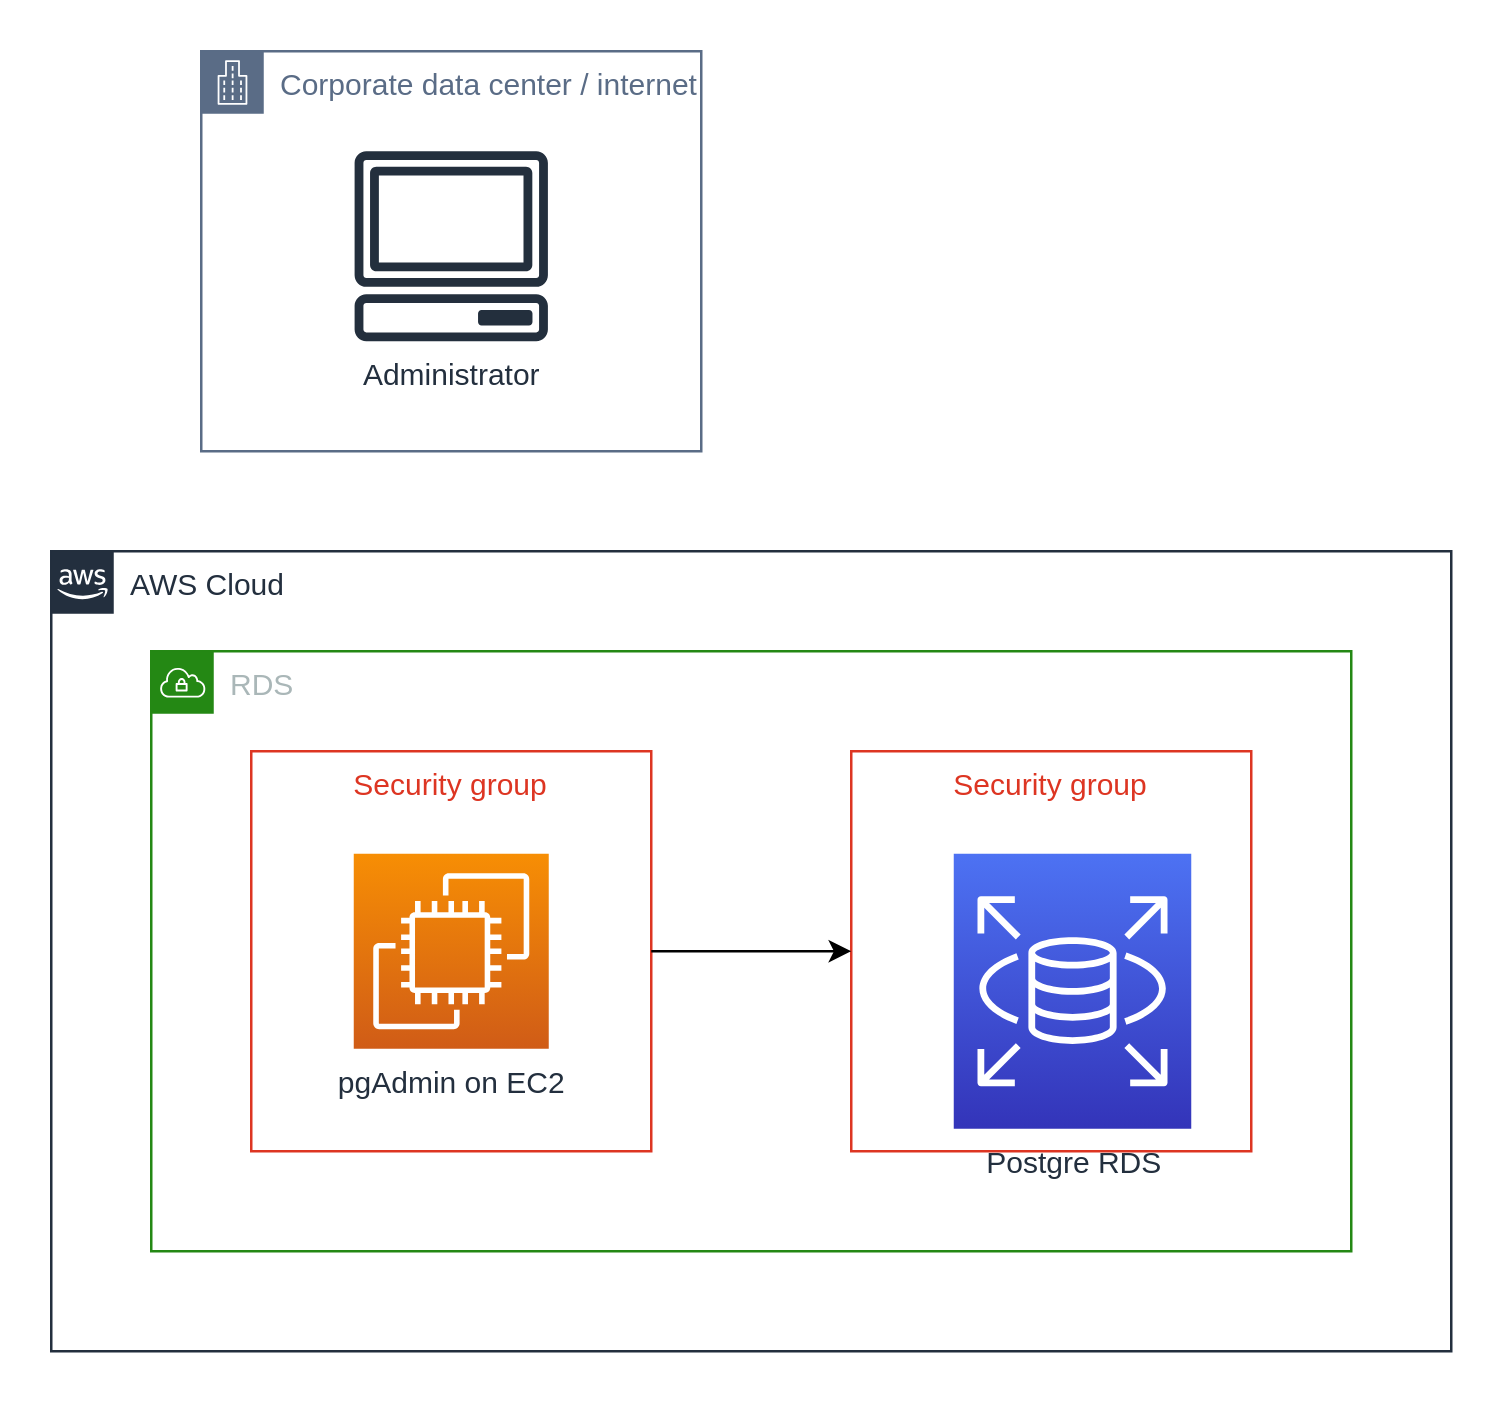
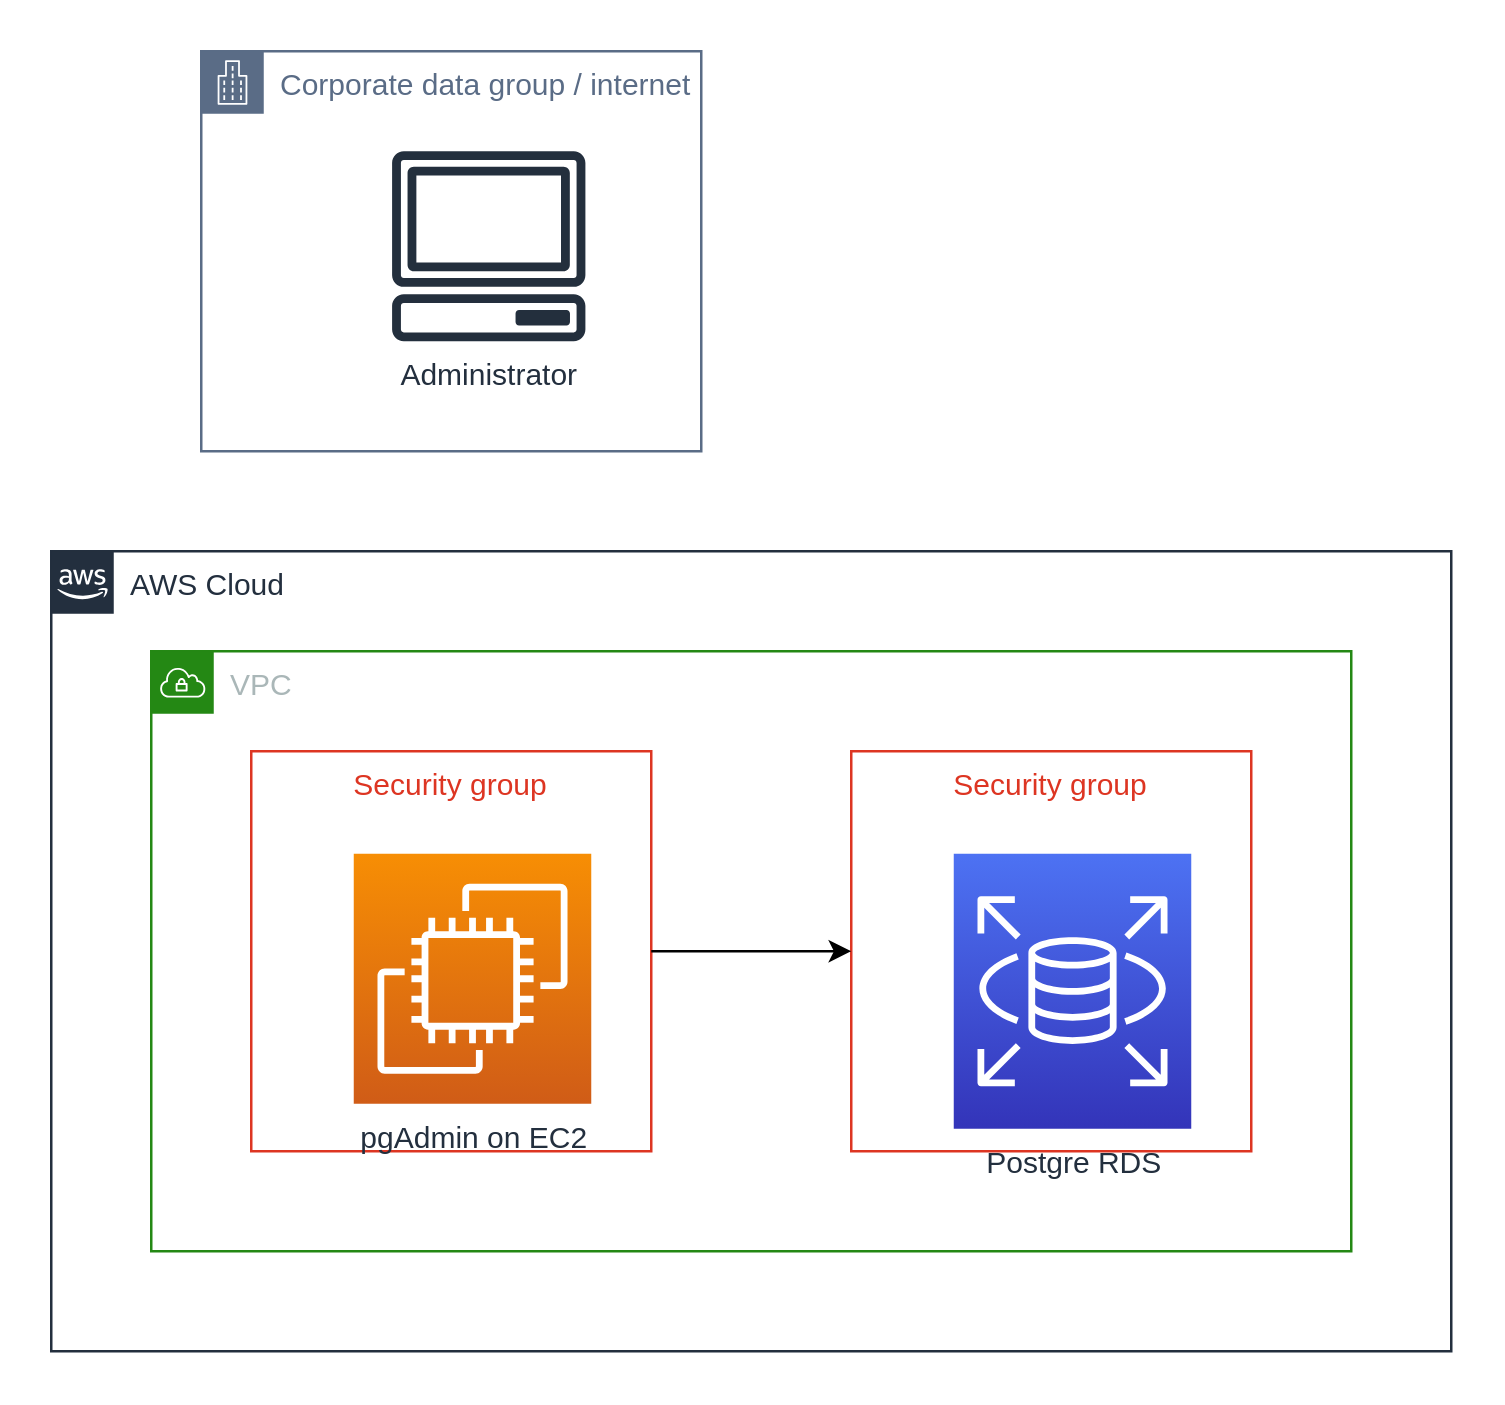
node "Corporate data center / internet": label "Corporate data center / internet" -> "Corporate data group / internet"
node "Administrator": moved (451, 246) -> (489, 246)
node "RDS": label "RDS" -> "VPC"
node "pgAdmin on EC2": size 195x195 -> 238x250
